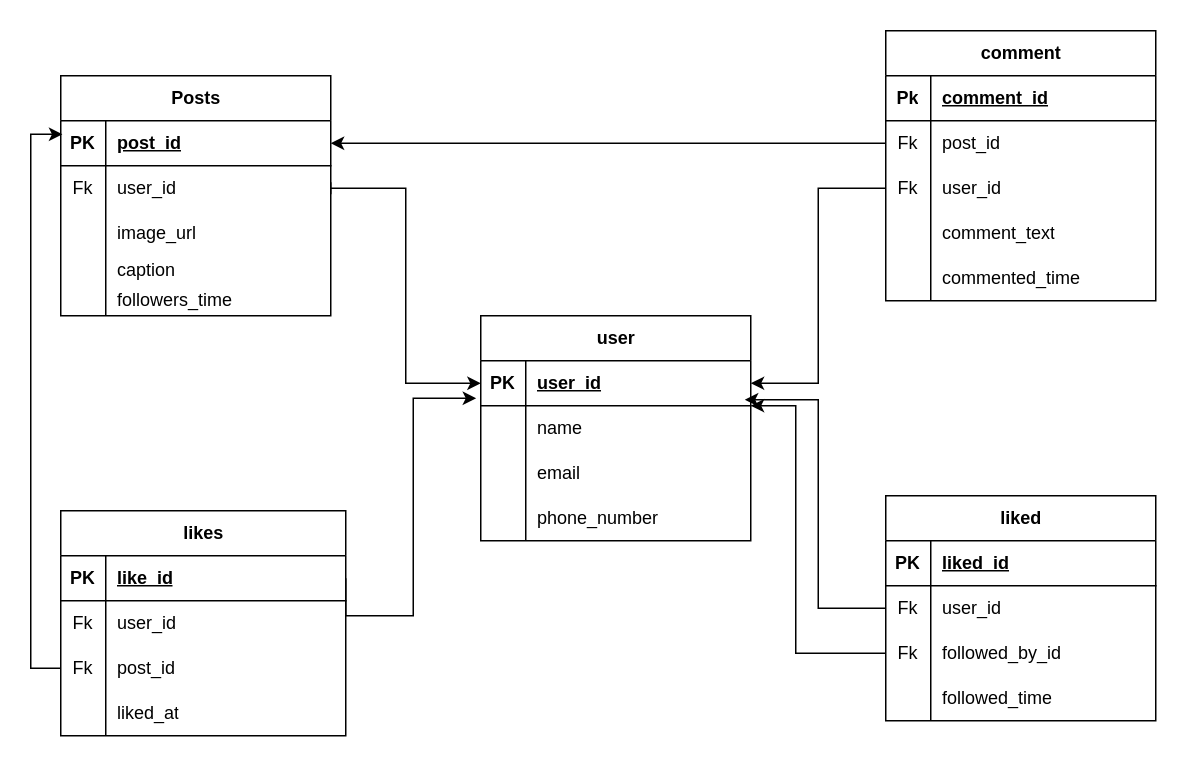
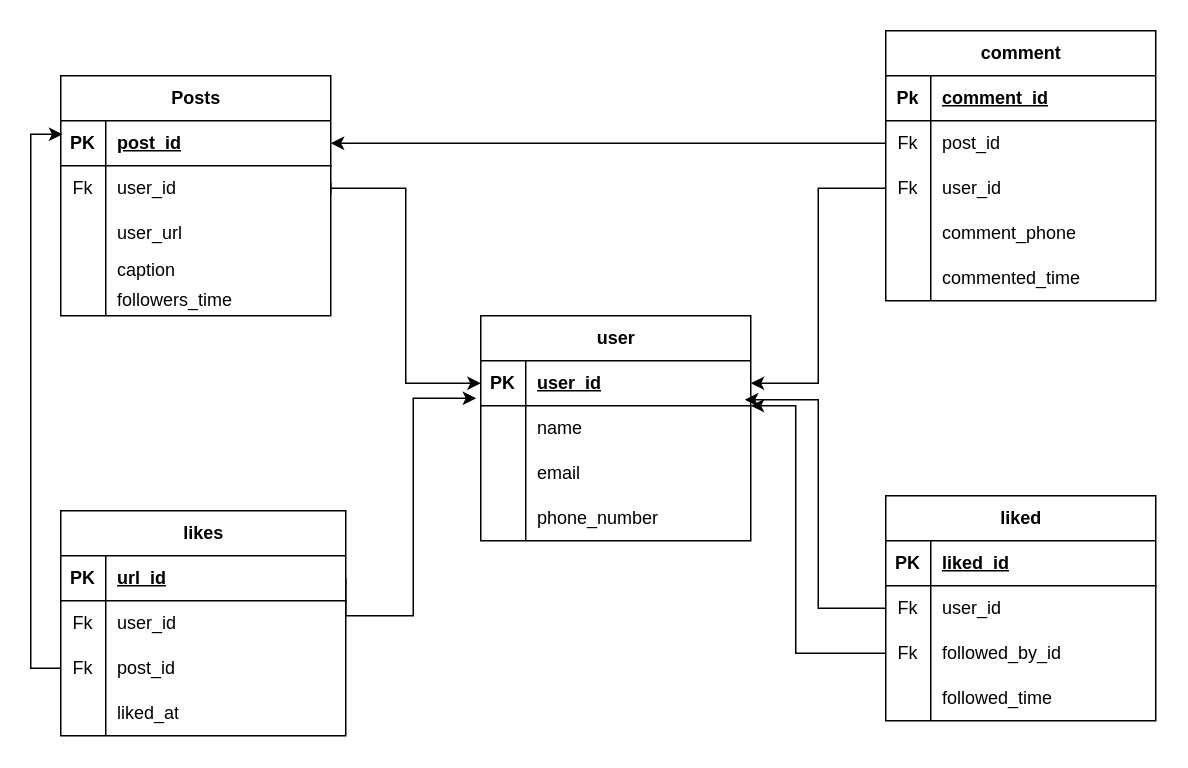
node "image_url": label "image_url" -> "user_url"
node "comment_text": label "comment_text" -> "comment_phone"
node "like_id": label "like_id" -> "url_id"
